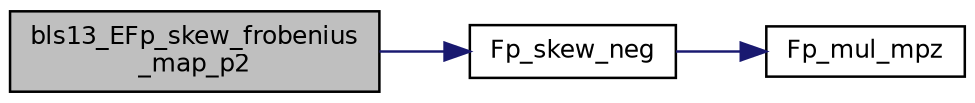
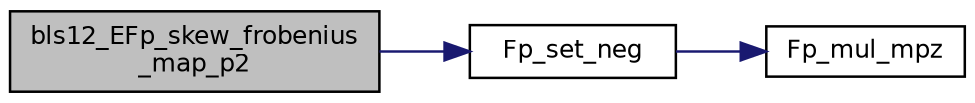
node "bls13_EFp_skew_frobenius _map_p2": label "bls13_EFp_skew_frobenius _map_p2" -> "bls12_EFp_skew_frobenius _map_p2"
node "Fp_skew_neg": label "Fp_skew_neg" -> "Fp_set_neg"
